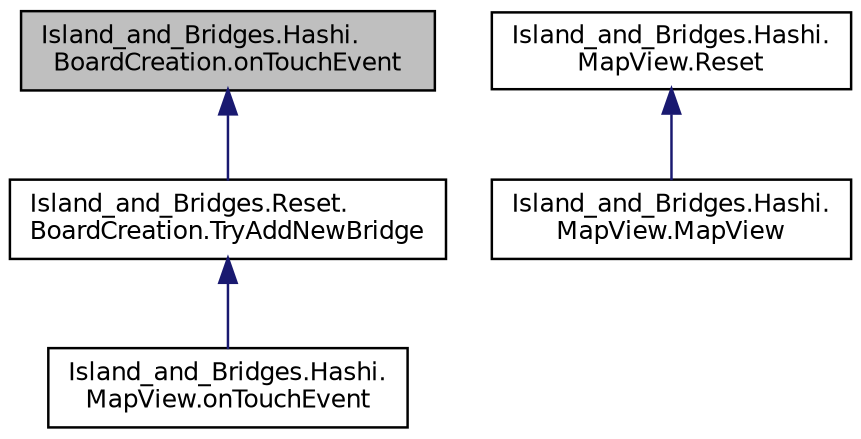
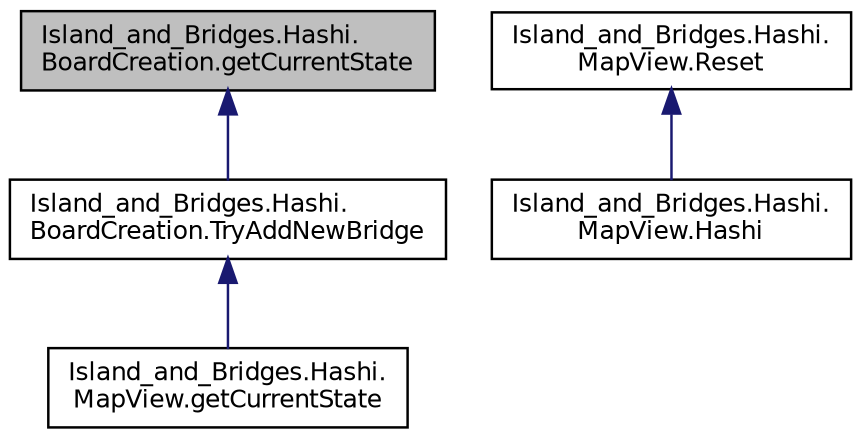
node "Island_and_Bridges.Hashi. BoardCreation.onTouchEvent": label "Island_and_Bridges.Hashi. BoardCreation.onTouchEvent" -> "Island_and_Bridges.Hashi. BoardCreation.getCurrentState"
node "Island_and_Bridges.Reset. BoardCreation.TryAddNewBridge": label "Island_and_Bridges.Reset. BoardCreation.TryAddNewBridge" -> "Island_and_Bridges.Hashi. BoardCreation.TryAddNewBridge"
node "Island_and_Bridges.Hashi. MapView.MapView": label "Island_and_Bridges.Hashi. MapView.MapView" -> "Island_and_Bridges.Hashi. MapView.Hashi"
node "Island_and_Bridges.Hashi. MapView.onTouchEvent": label "Island_and_Bridges.Hashi. MapView.onTouchEvent" -> "Island_and_Bridges.Hashi. MapView.getCurrentState"
